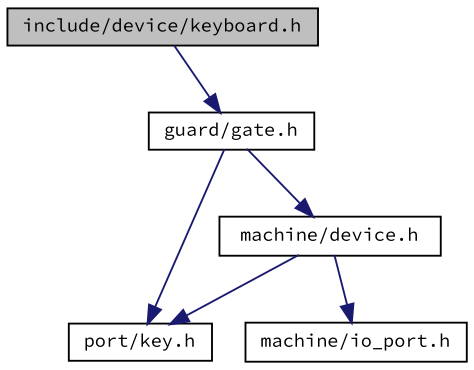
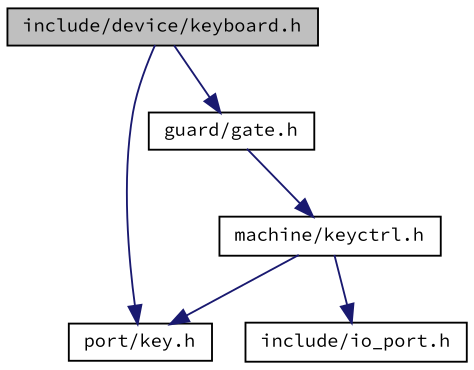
edge "guard/gate.h" -> "port/key.h": now "include/device/keyboard.h" -> "port/key.h"
node "machine/device.h": label "machine/device.h" -> "machine/keyctrl.h"
node "machine/io_port.h": label "machine/io_port.h" -> "include/io_port.h"
